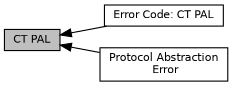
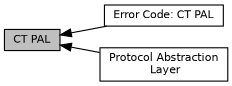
node "Protocol Abstraction Error": label "Protocol Abstraction Error" -> "Protocol Abstraction Layer"
